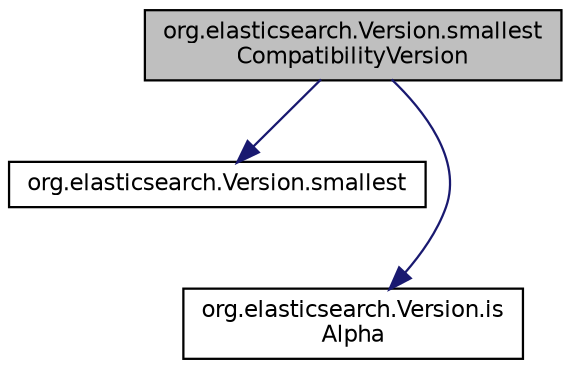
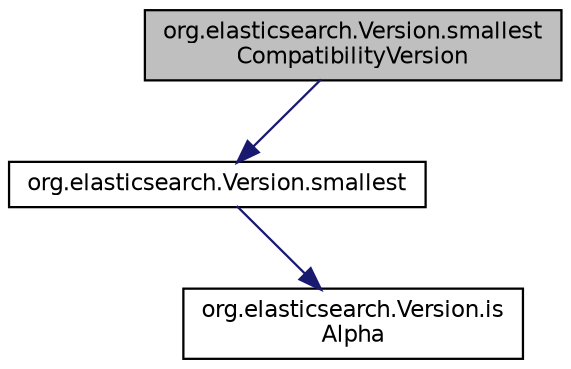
edge "org.elasticsearch.Version.smallest CompatibilityVersion" -> "org.elasticsearch.Version.is Alpha": now "org.elasticsearch.Version.smallest" -> "org.elasticsearch.Version.is Alpha"
